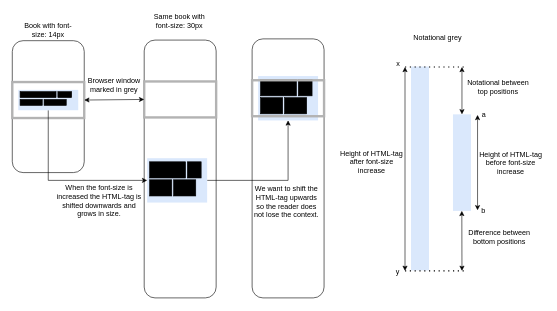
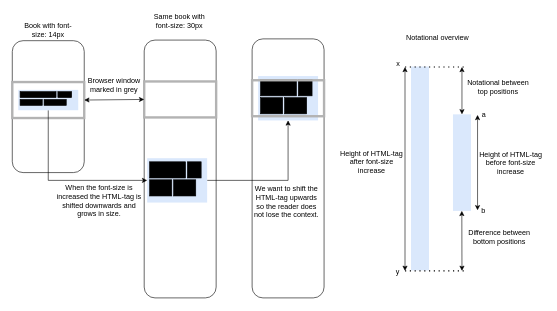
node "Notational grey": label "Notational grey" -> "Notational overview"
